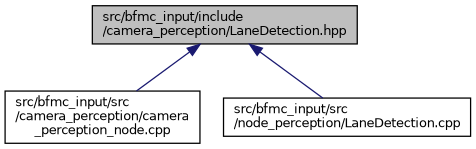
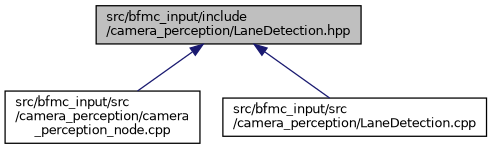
node "src/bfmc_input/src /node_perception/LaneDetection.cpp": label "src/bfmc_input/src /node_perception/LaneDetection.cpp" -> "src/bfmc_input/src /camera_perception/LaneDetection.cpp"
